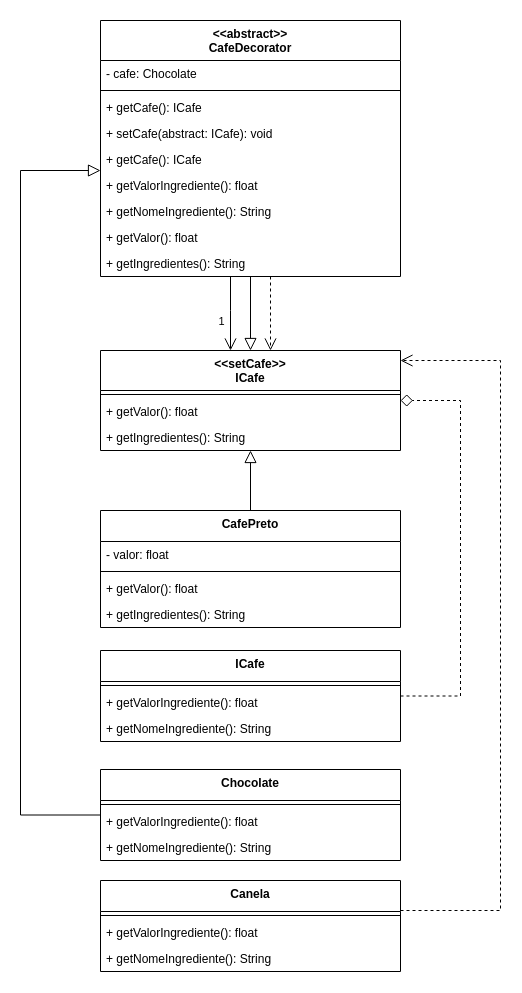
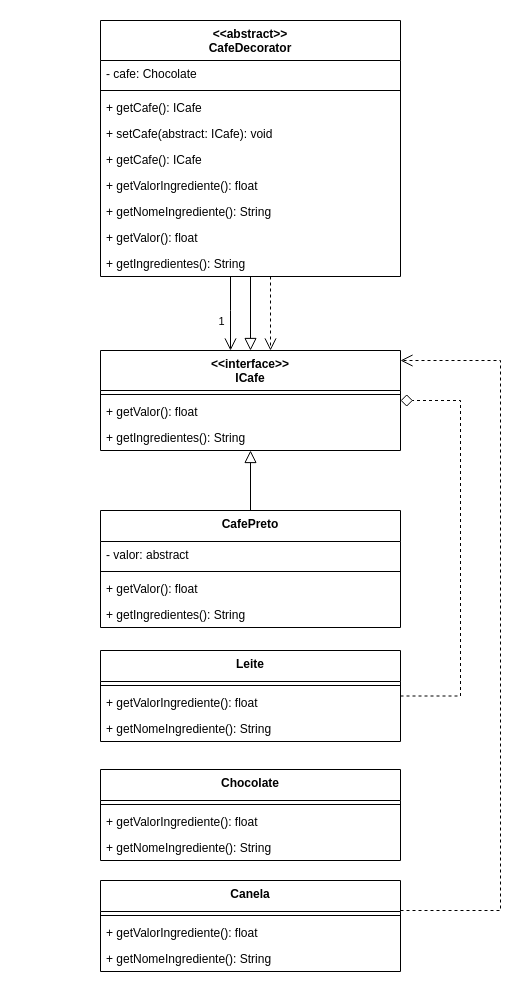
node "<<setCafe>> ICafe": label "<<setCafe>> ICafe" -> "<<interface>> ICafe"
edge "Chocolate" -> "<<abstract>> CafeDecorator": removed
node "- valor: float": label "- valor: float" -> "- valor: abstract"
node "ICafe": label "ICafe" -> "Leite"
